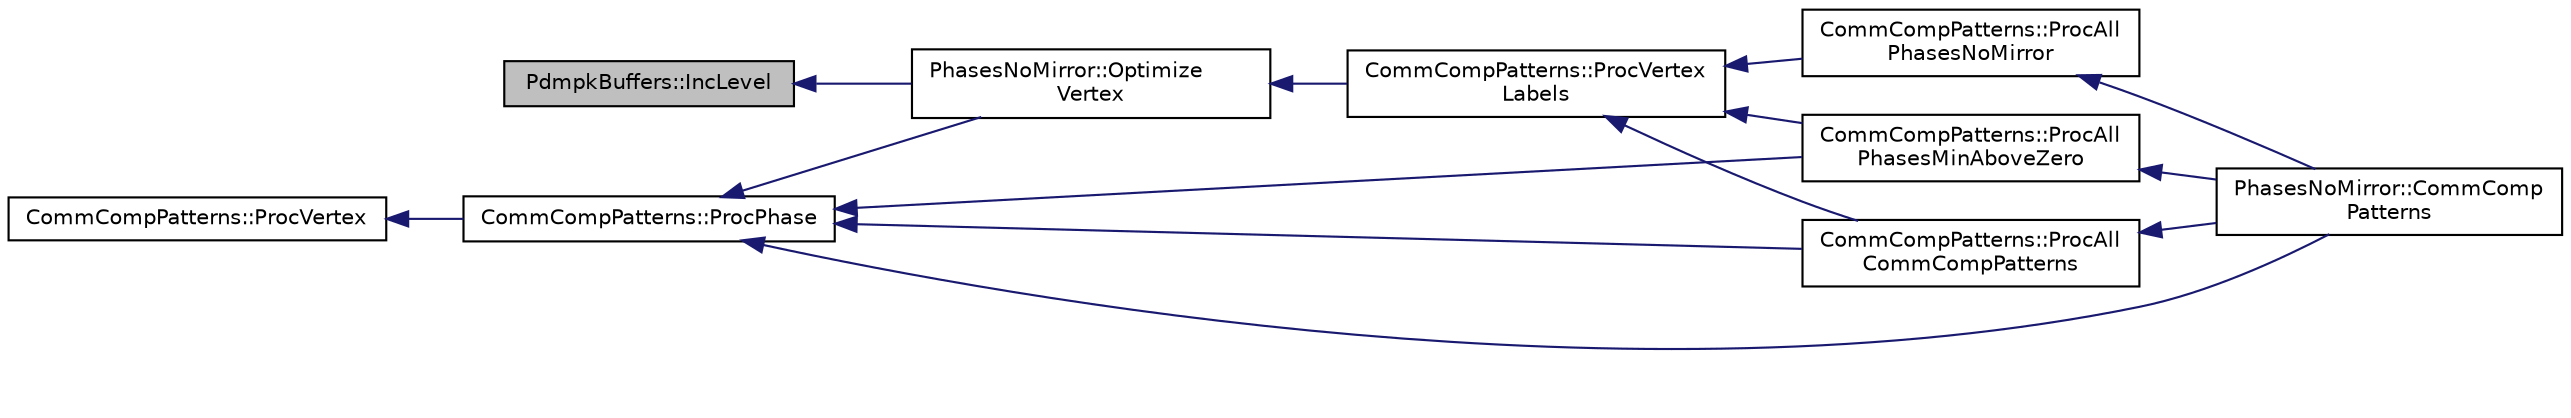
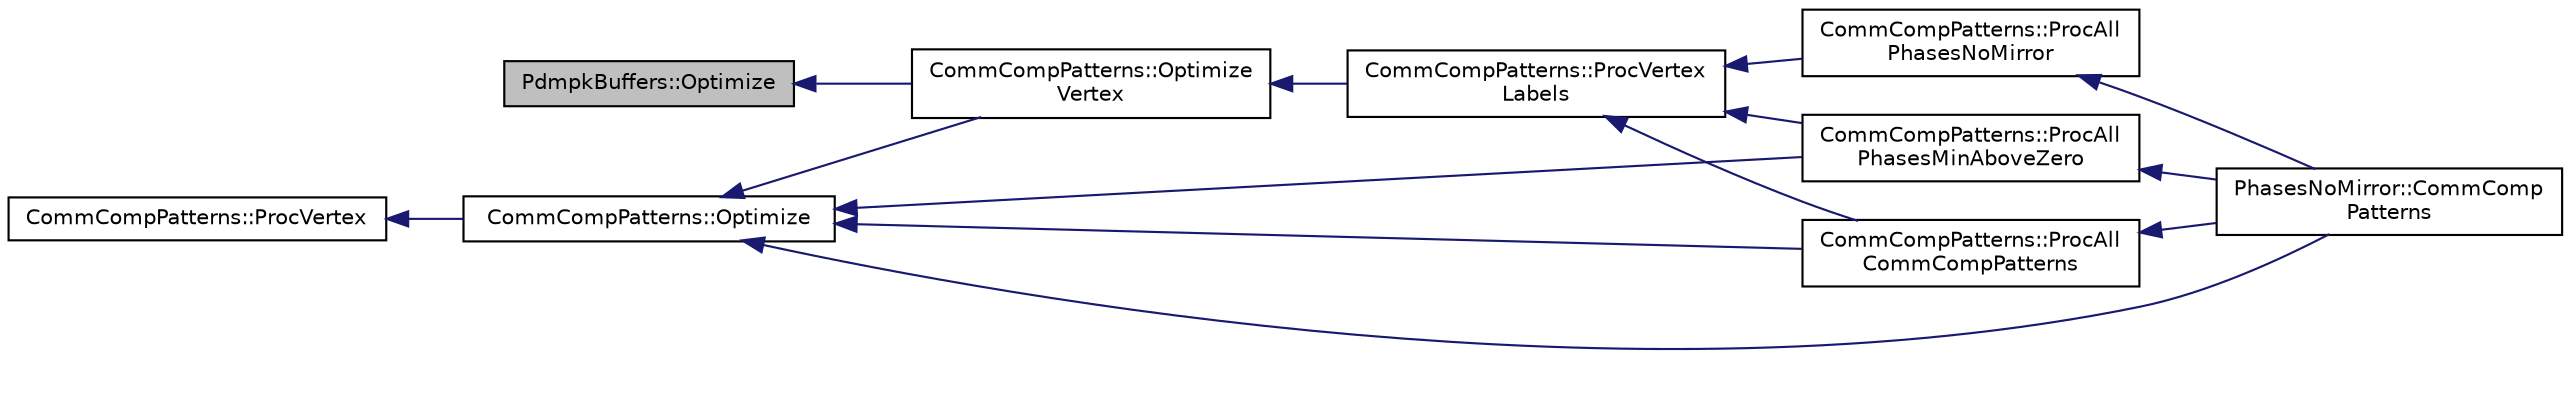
node "PdmpkBuffers::IncLevel": label "PdmpkBuffers::IncLevel" -> "PdmpkBuffers::Optimize"
node "PhasesNoMirror::Optimize Vertex": label "PhasesNoMirror::Optimize Vertex" -> "CommCompPatterns::Optimize Vertex"
node "CommCompPatterns::ProcPhase": label "CommCompPatterns::ProcPhase" -> "CommCompPatterns::Optimize"
